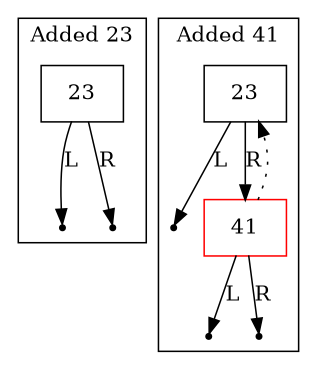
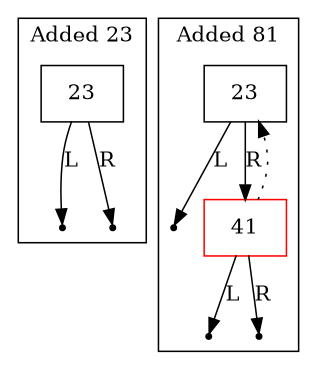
cluster "Added 41": label "Added 41" -> "Added 81"
